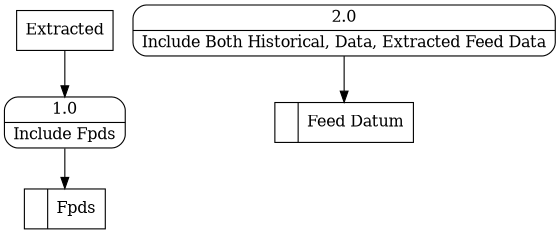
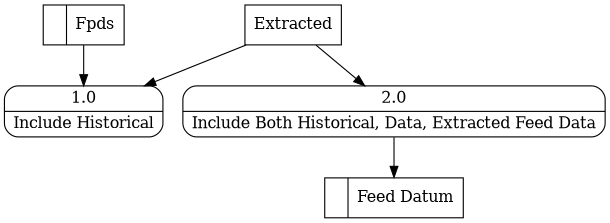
edge "Extracted" -> "2.0": added
node "1.0": text "Include Fpds" -> "Include Historical"
edge "1.0" -> "Fpds": reversed
